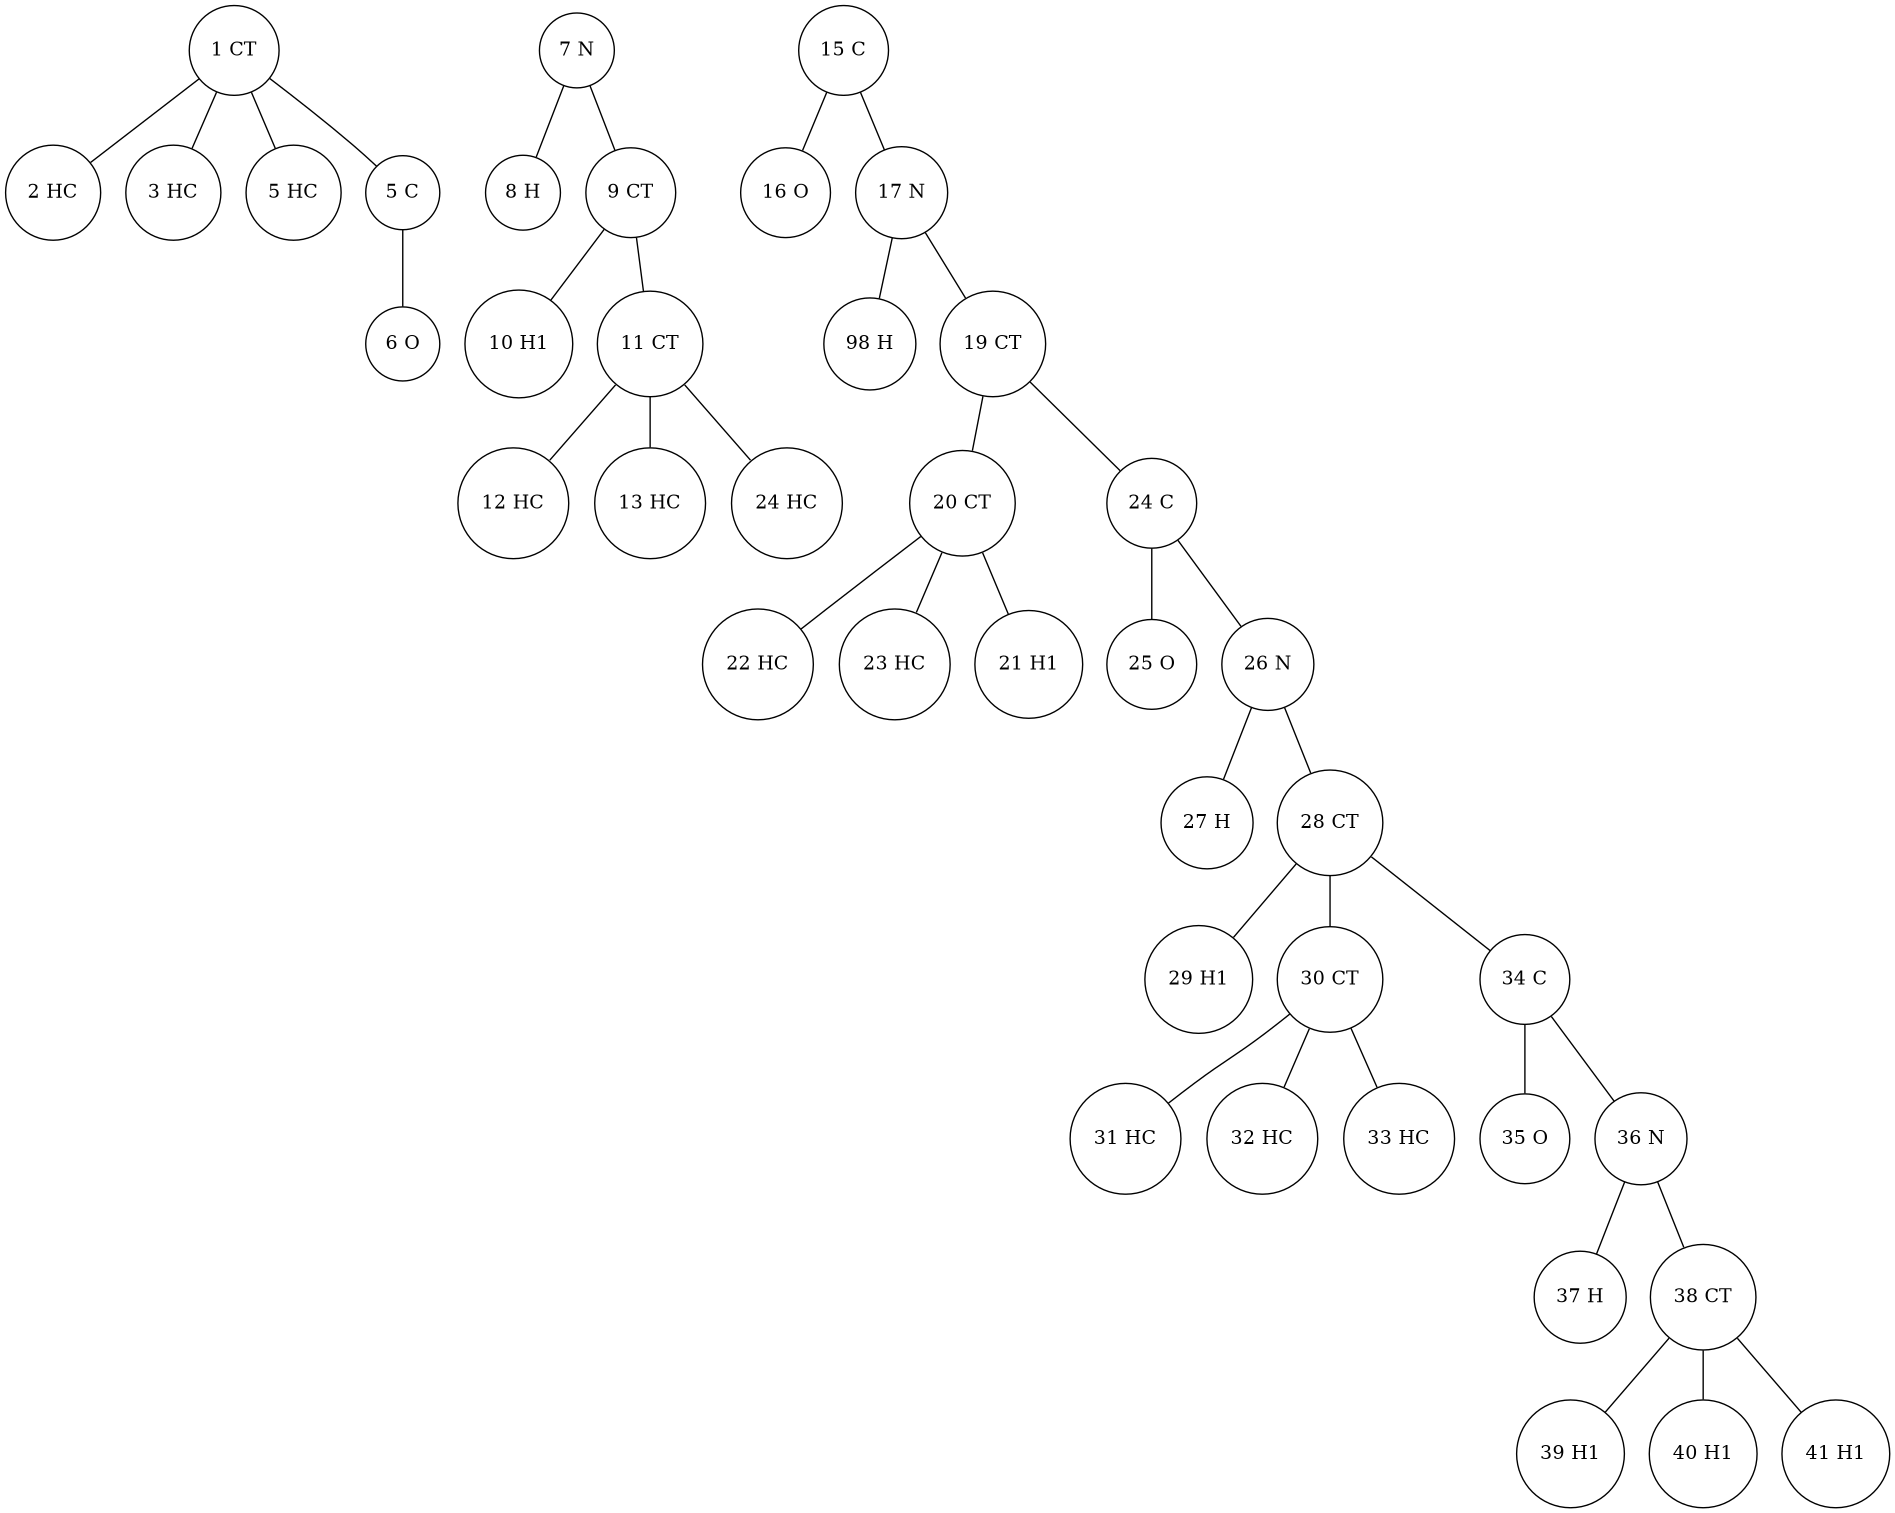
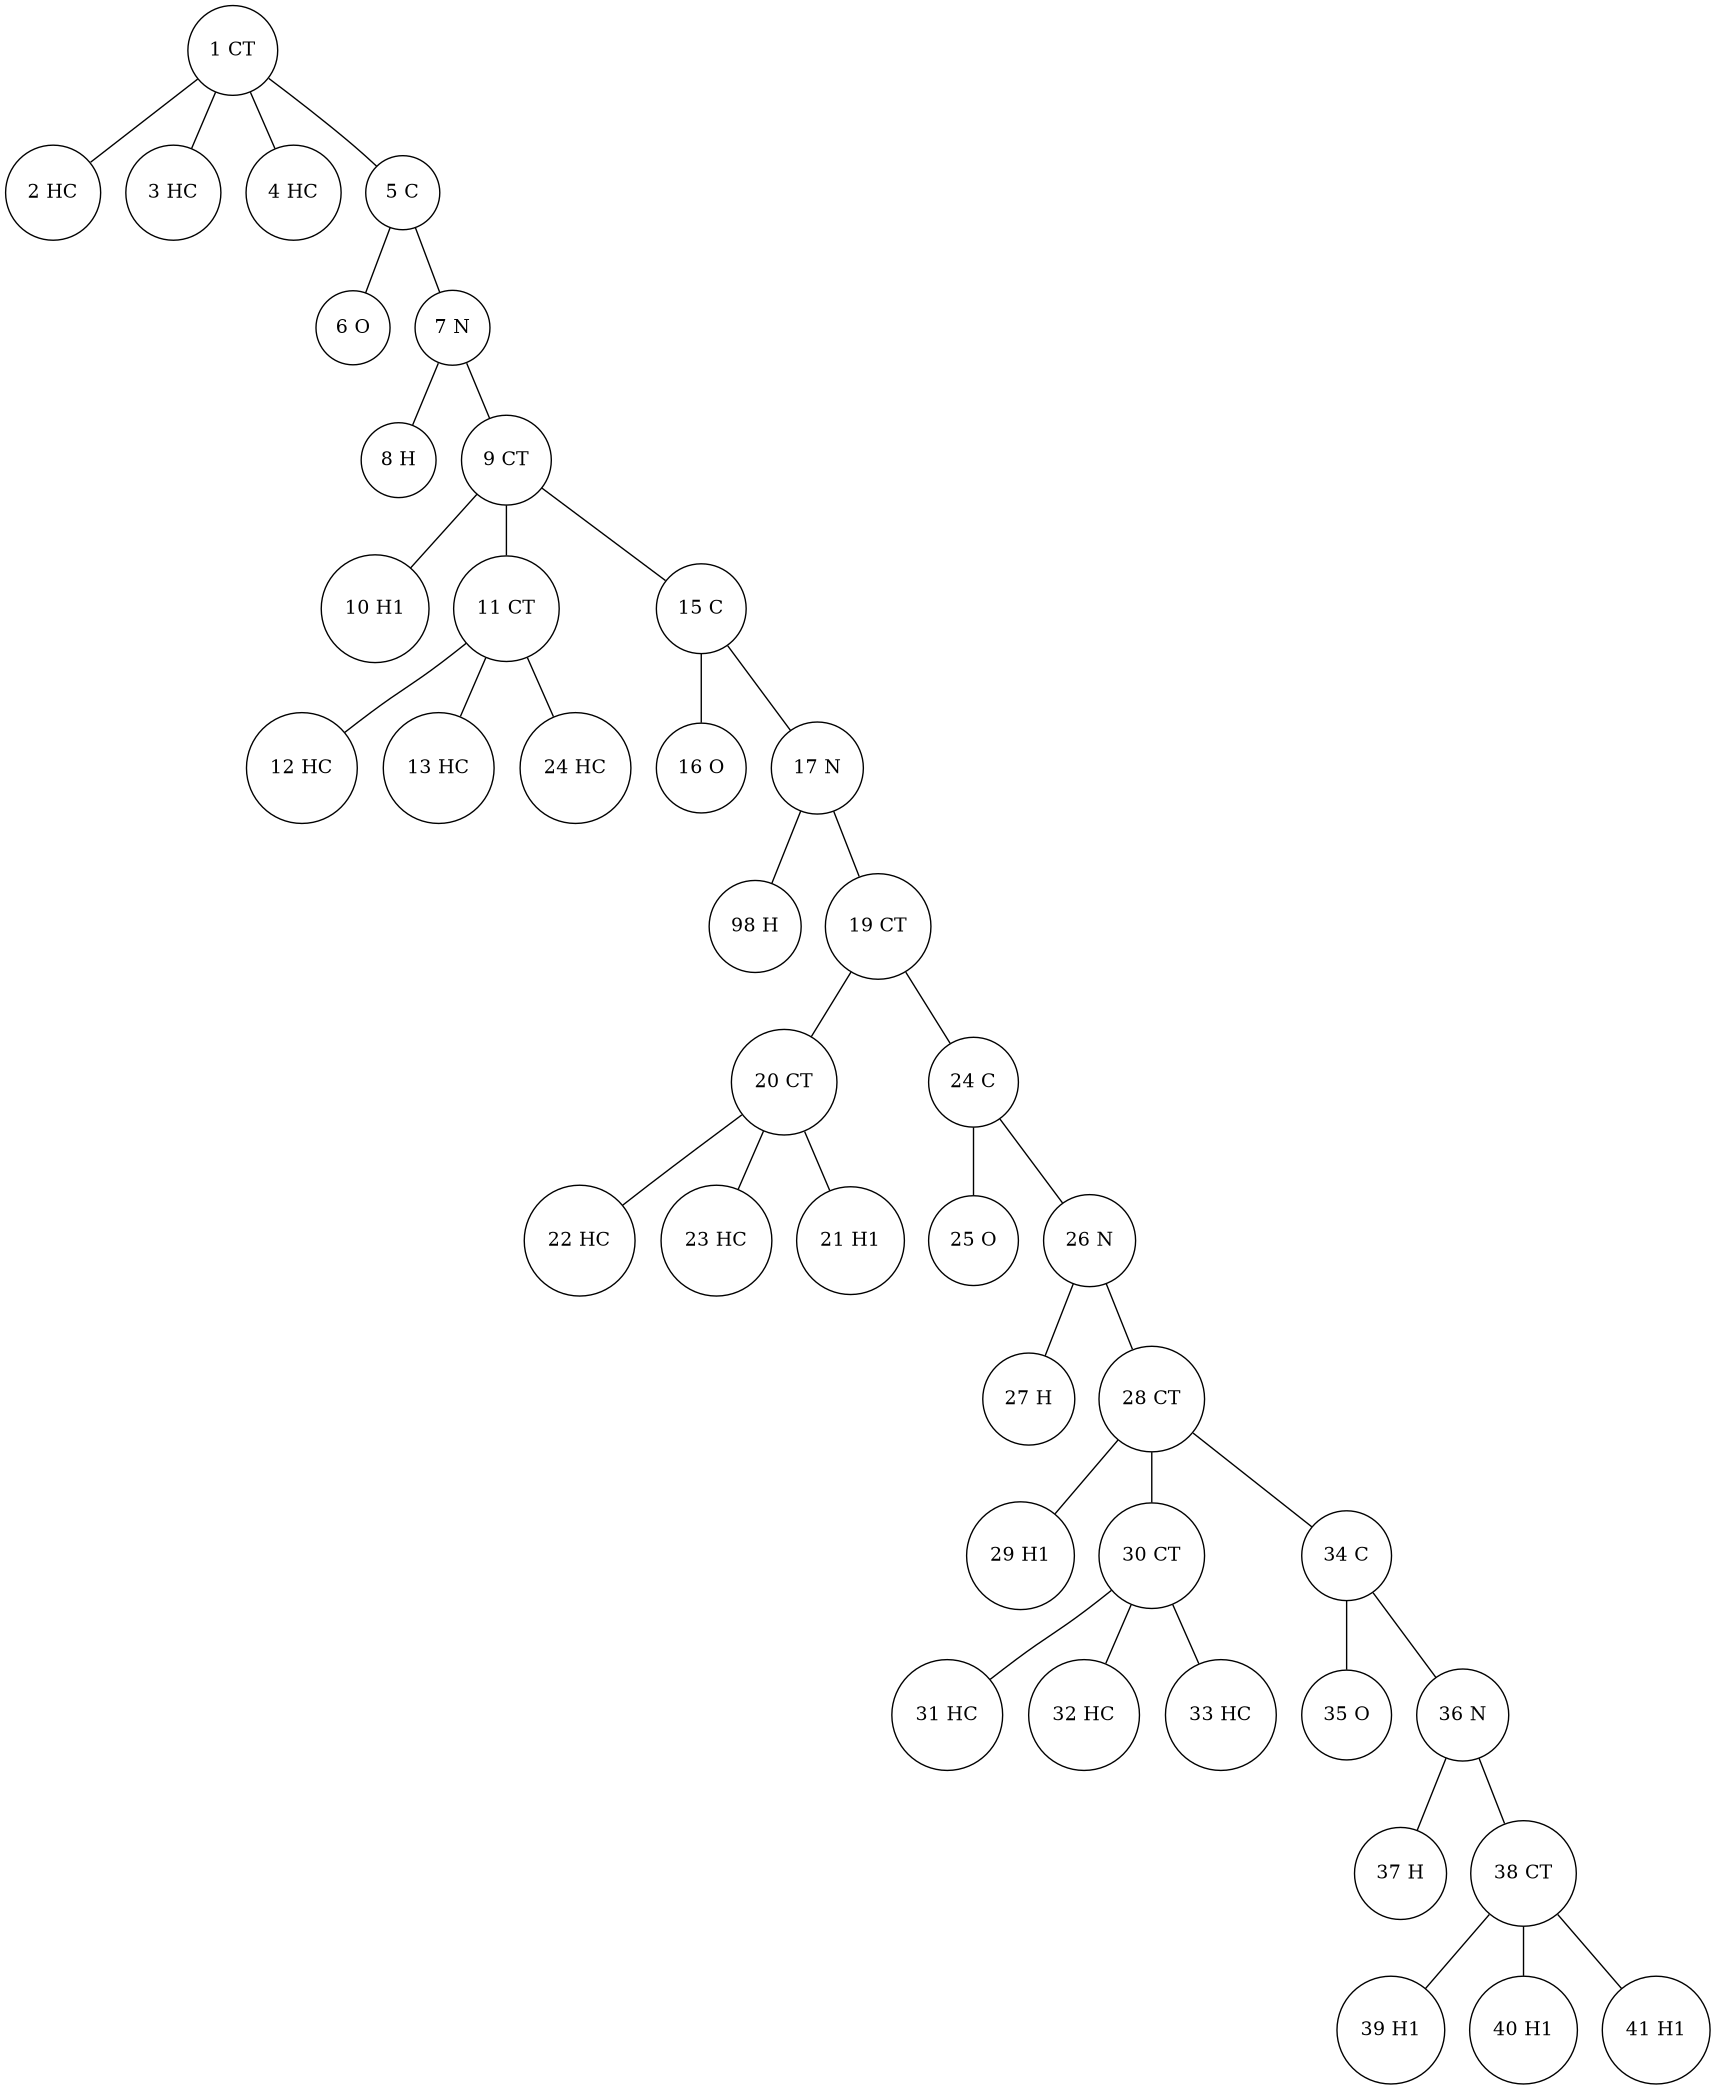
node "5 HC": label "5 HC" -> "4 HC"
edge "5 C" -- "7 N": added
edge "9 CT" -- "15 C": added
